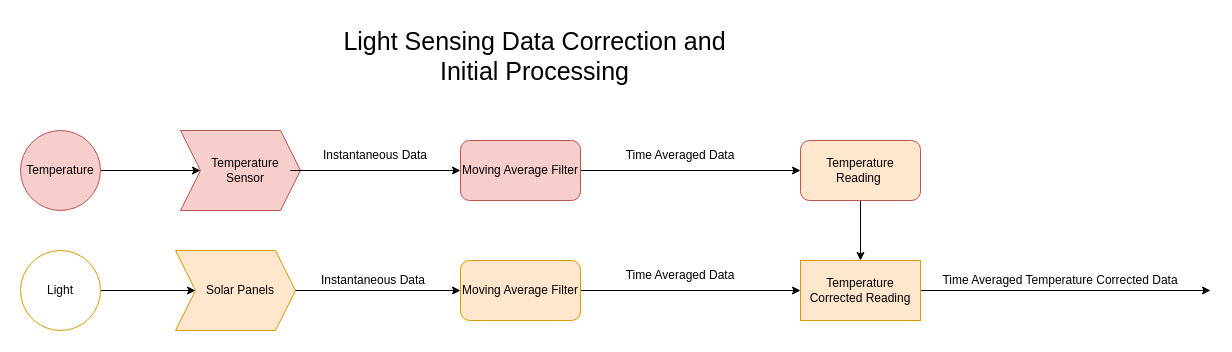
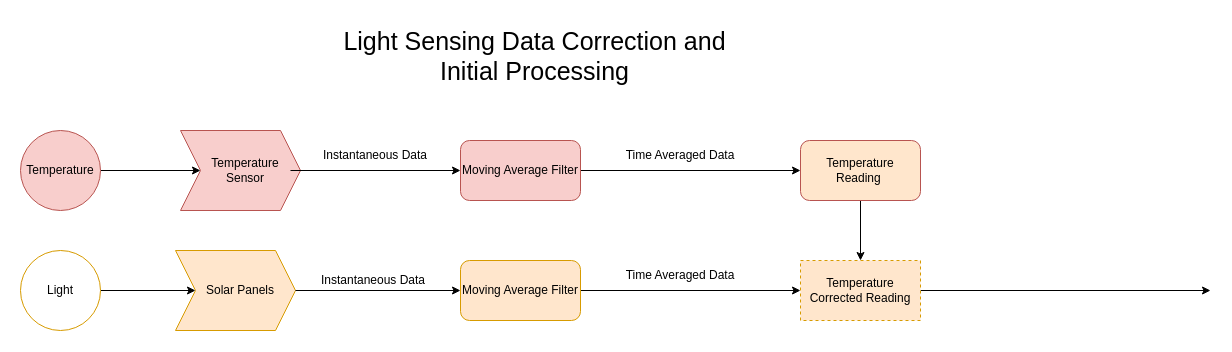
node "Time Averaged Temperature Corrected Data": removed
node "Temperature Corrected Reading": style solid -> dashed
